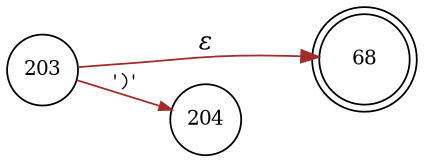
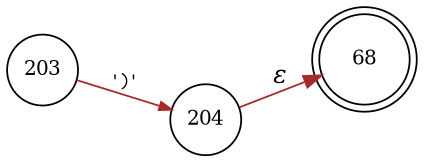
edge "203" -> "68": now "204" -> "68"
